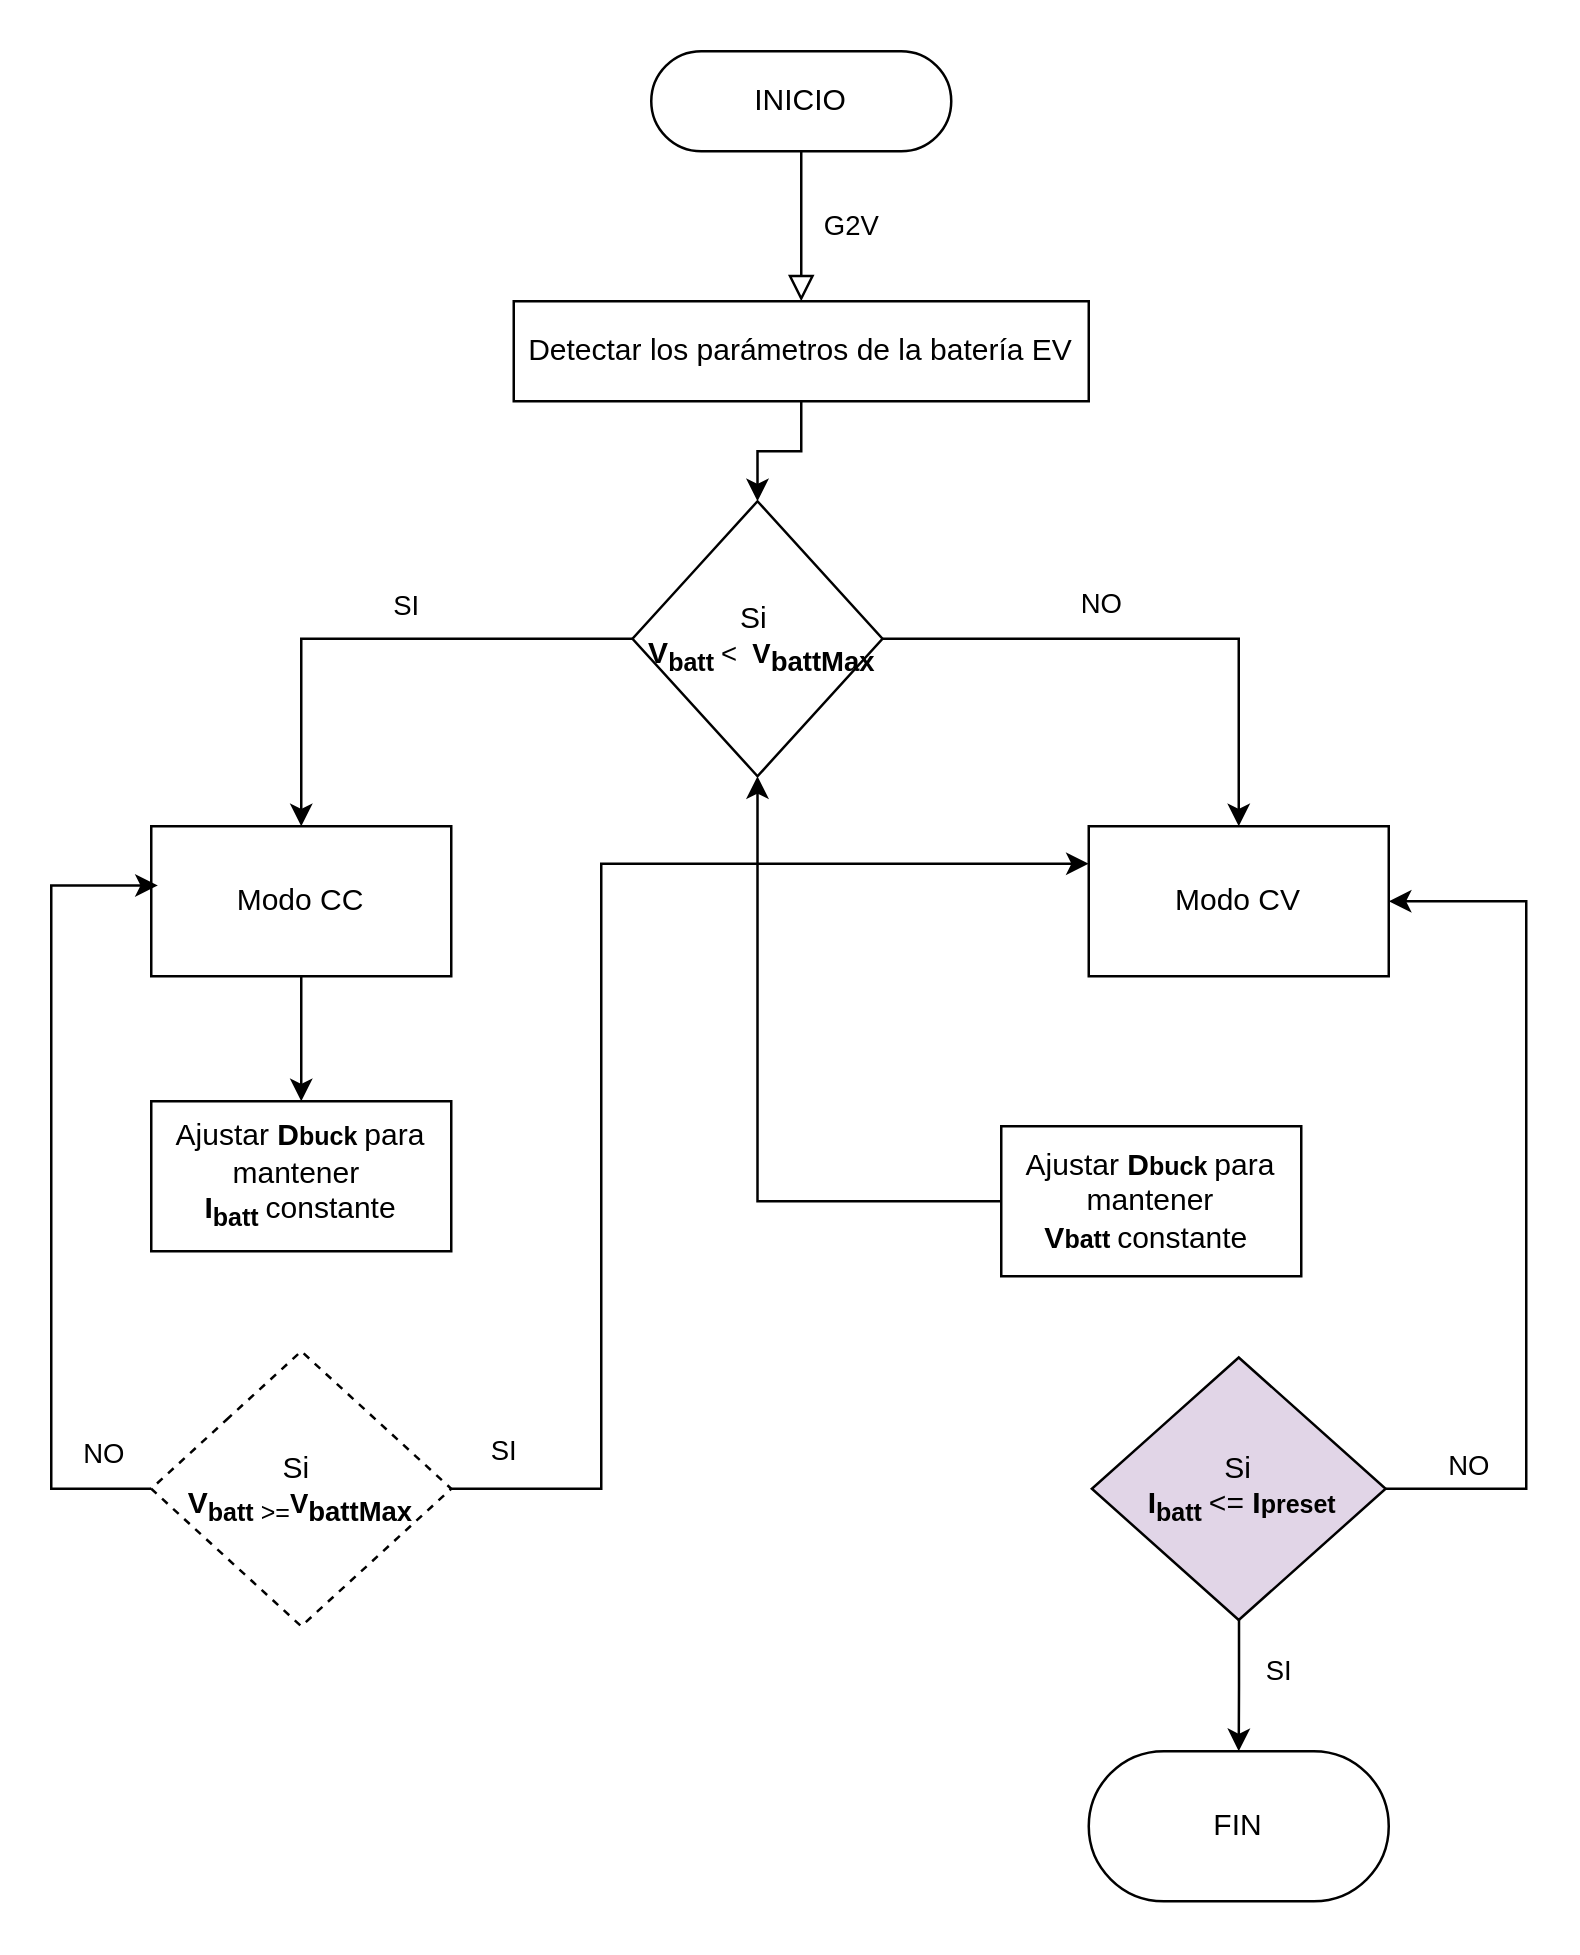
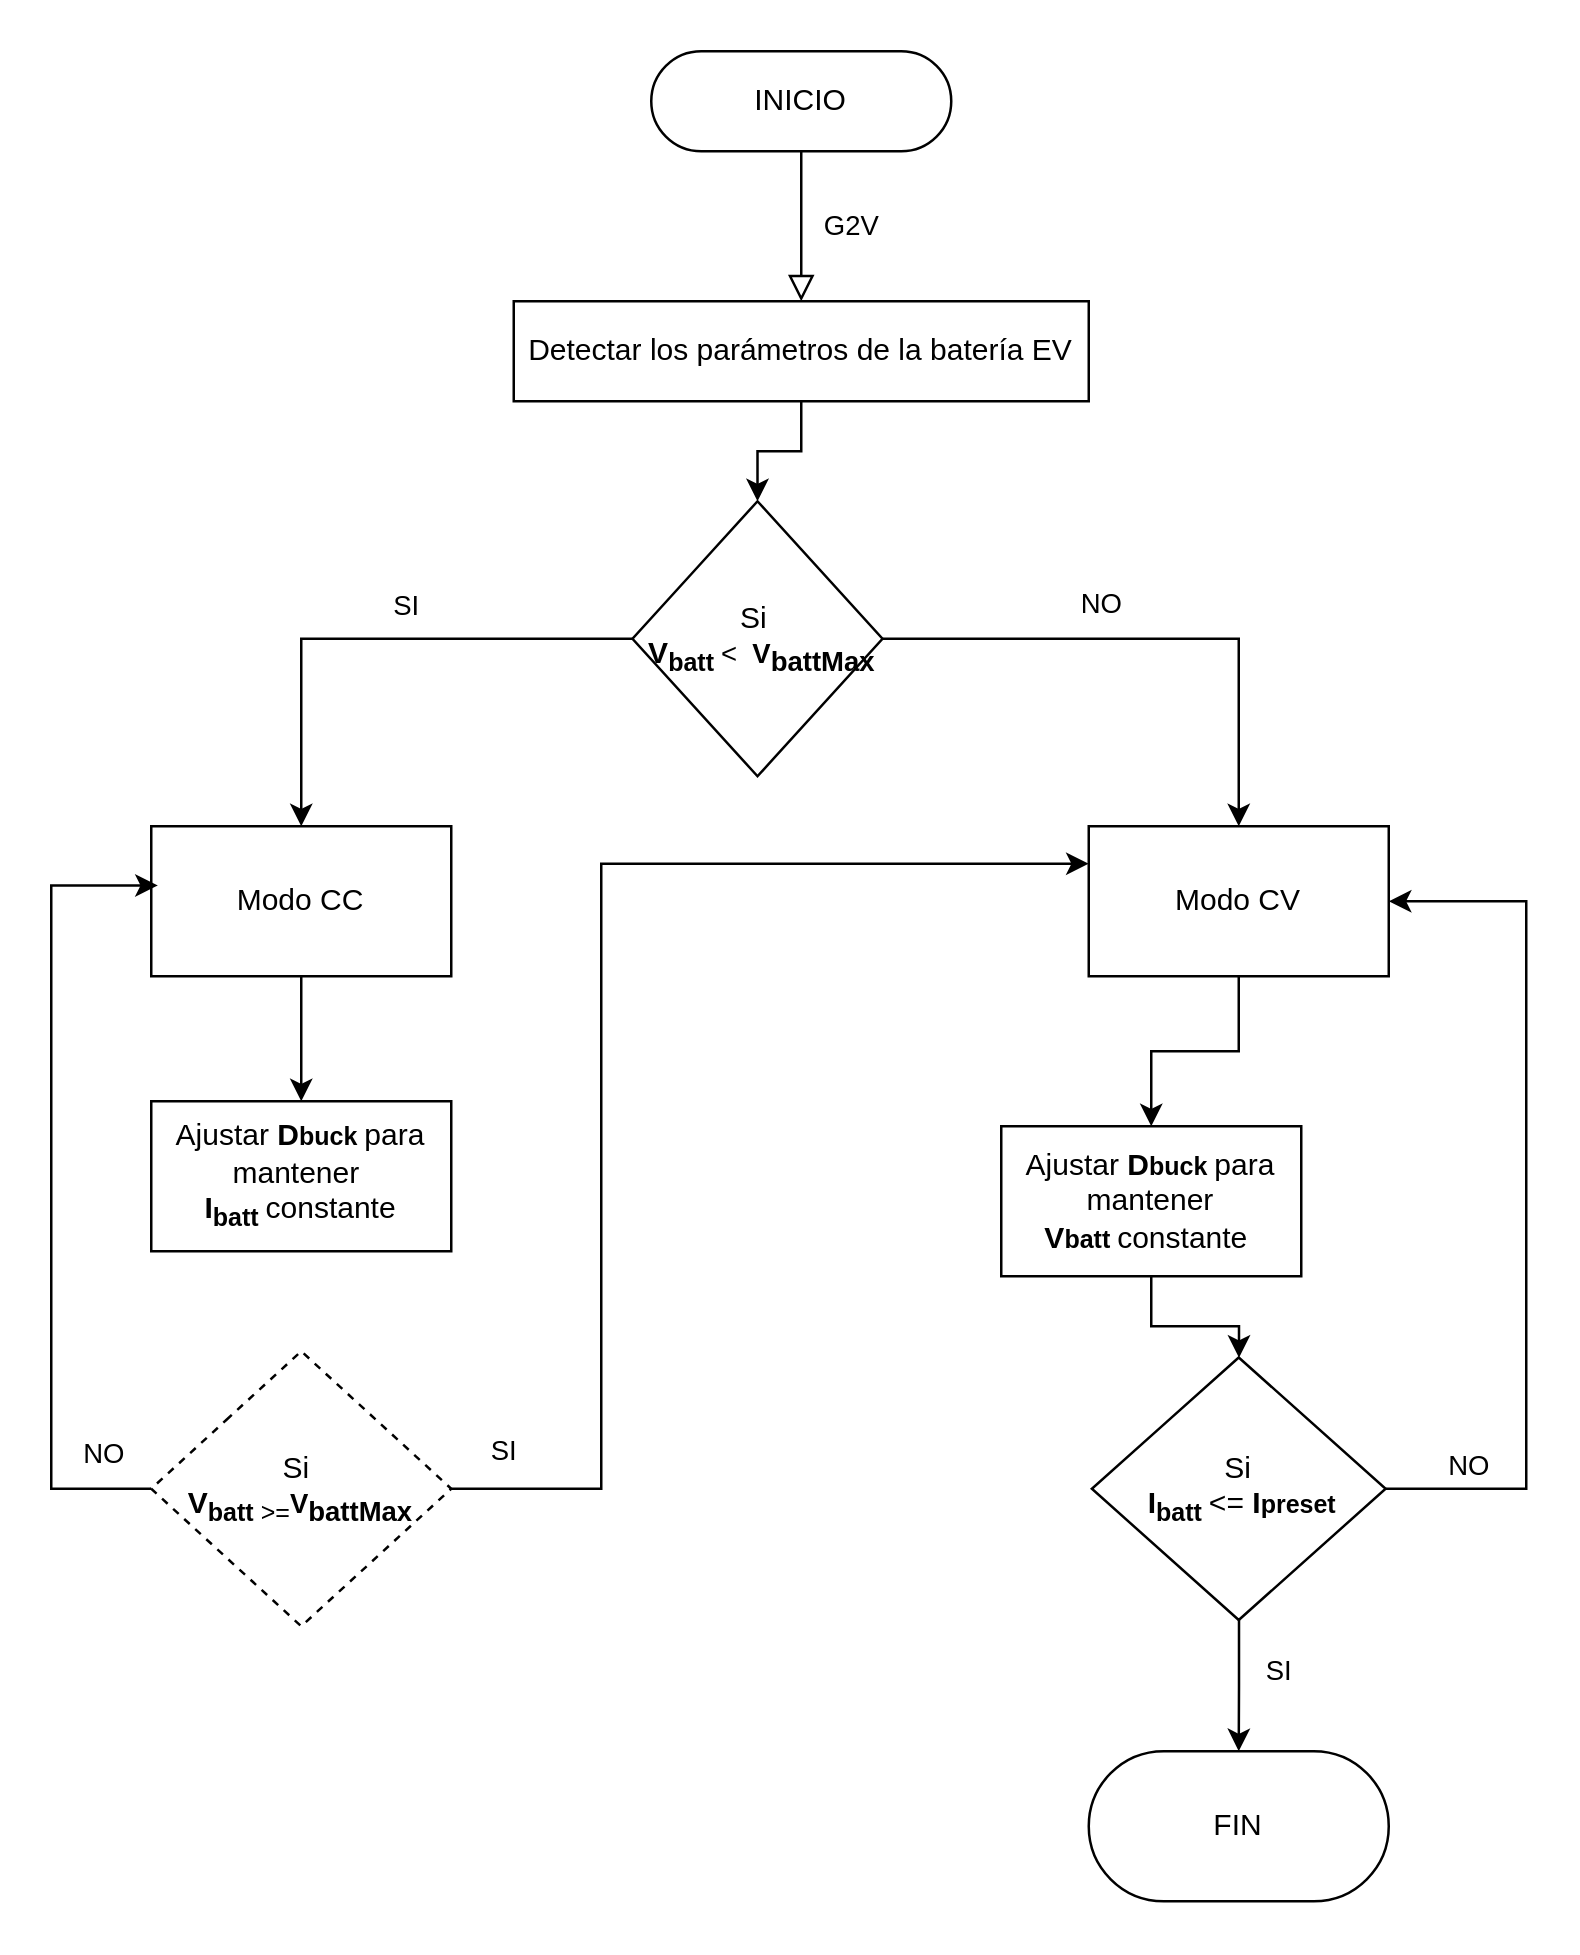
edge "Modo CV" -> "Ajustar Dbuck para mantener Vbatt constante": added
edge "Ajustar Dbuck para mantener Vbatt constante" -> "Si Vbatt < VbattMax": now "Ajustar Dbuck para mantener Vbatt constante" -> "Si Ibatt <= Ipreset"
node "Si Ibatt <= Ipreset": fillcolor #e1d5e7 -> #ffffff
